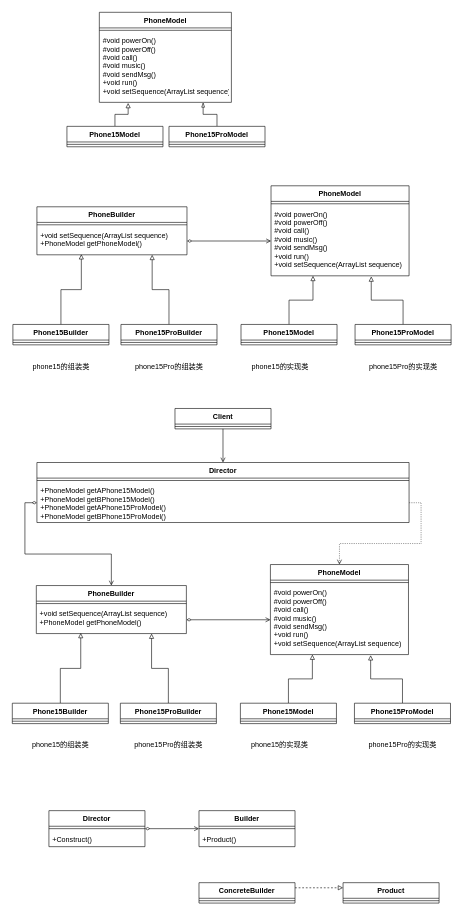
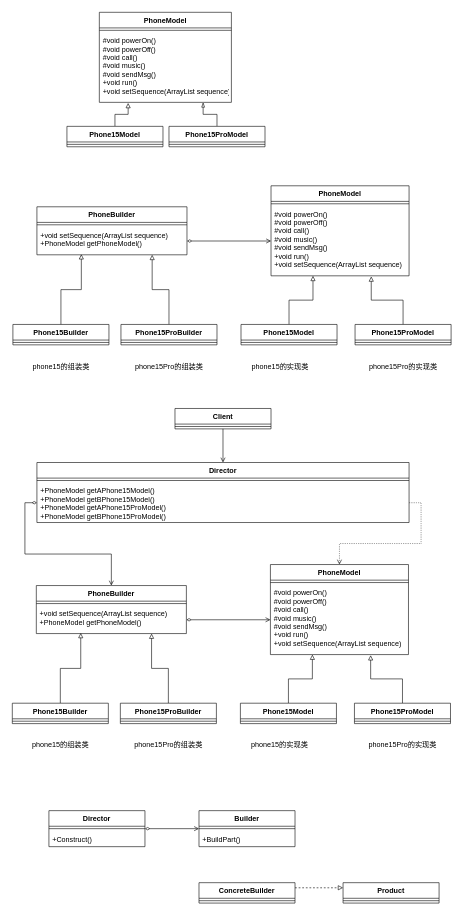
node "+Product()": label "+Product()" -> "+BuildPart()"
